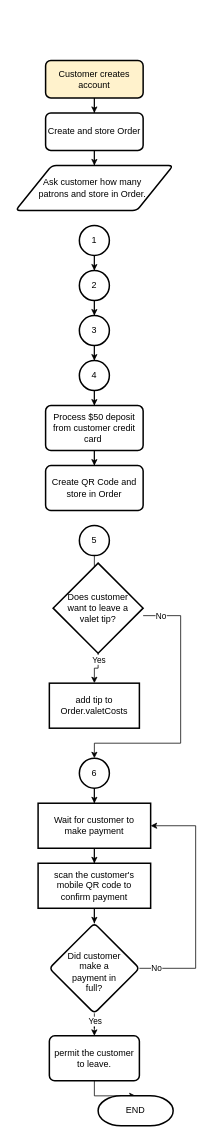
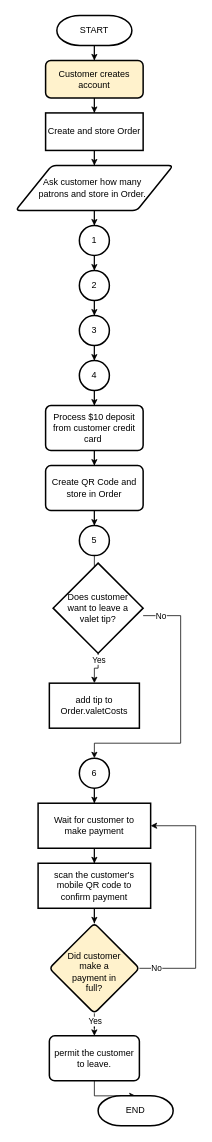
node "START": added
edge "START" -> "Customer creates account": added
node "Create and store Order": shape rounded rectangle -> rectangle
edge "Ask customer how many patrons and store in Order." -> "1": added
node "Process $50 deposit from customer credit card": label "Process $50 deposit from customer credit card" -> "Process $10 deposit from customer credit card"
edge "Create QR Code and store in Order" -> "5": added
node "Did customer make a payment in full?": fillcolor #ffffff -> #fff2cc
